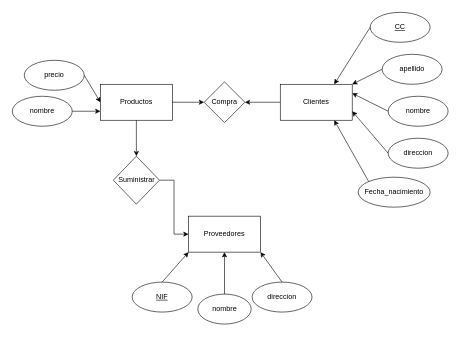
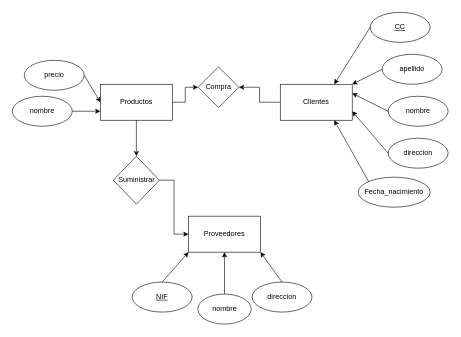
node "Compra": moved (225, 102) -> (219, 87)
